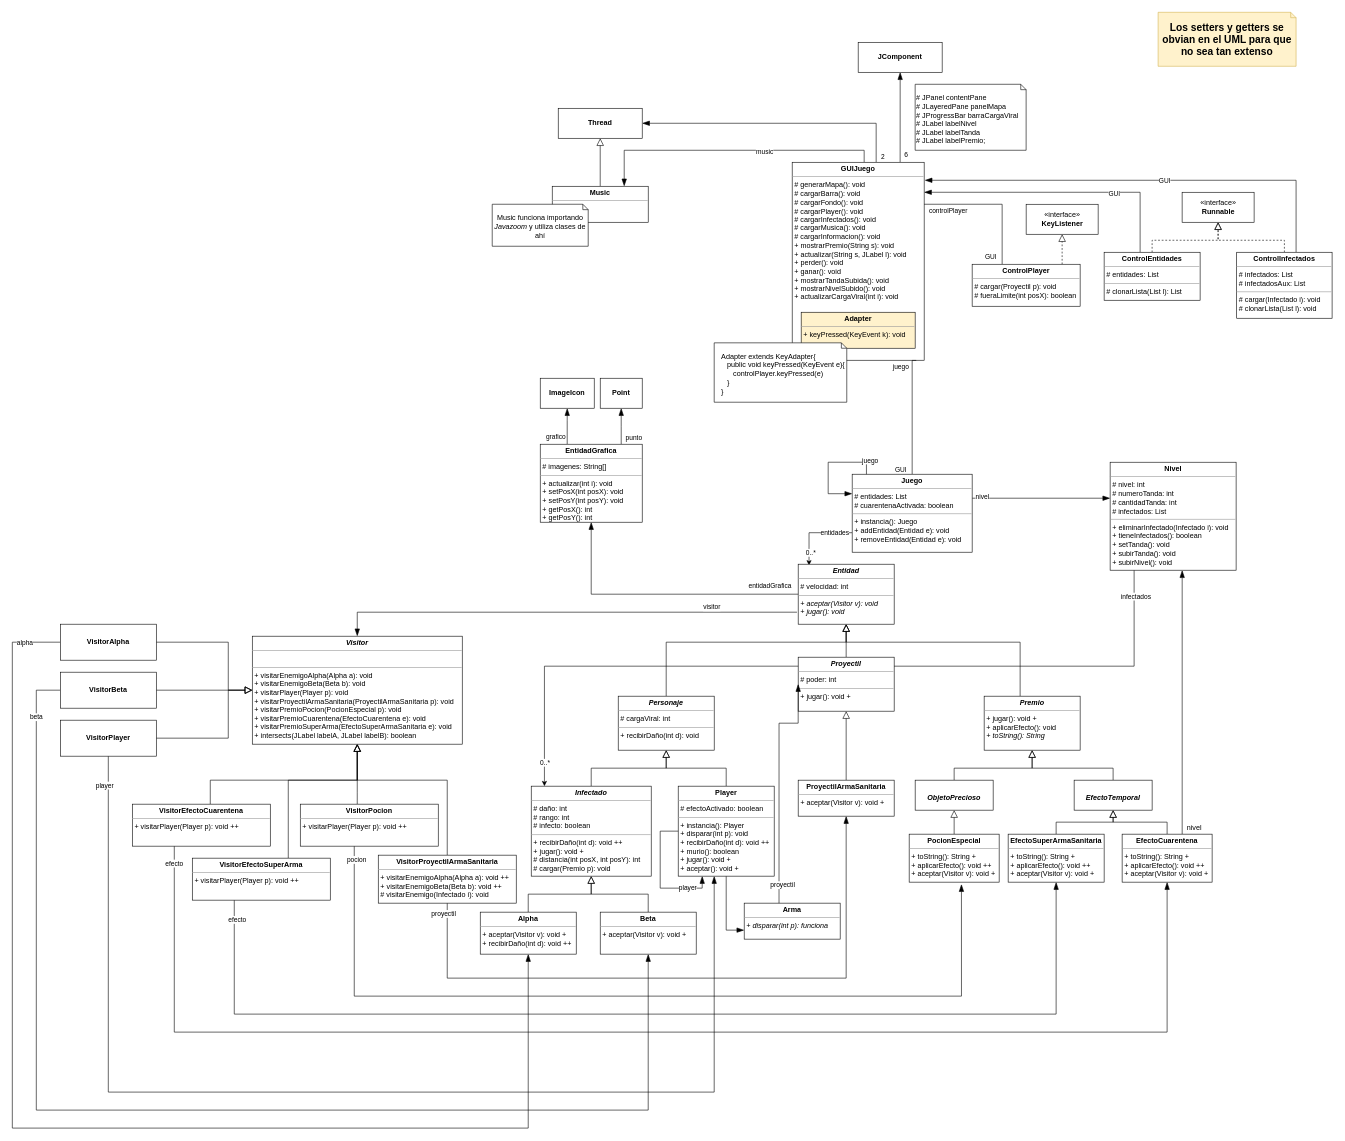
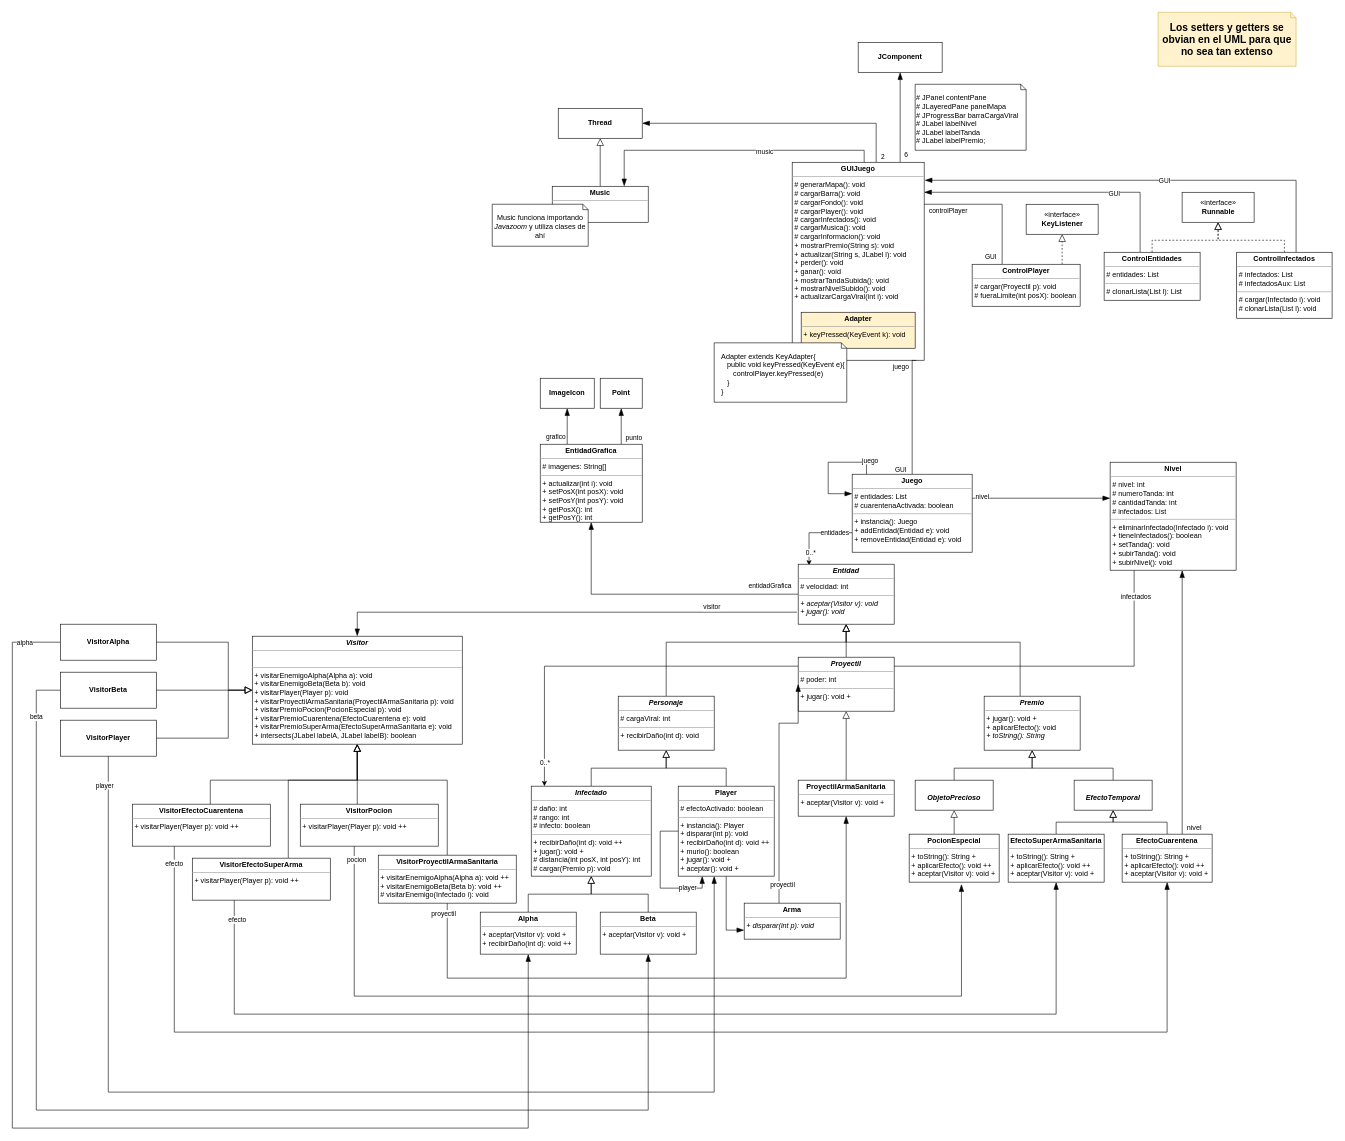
node "Arma + disparar(int p): funciona": label "Arma + disparar(int p): funciona" -> "Arma + disparar(int p): void"
